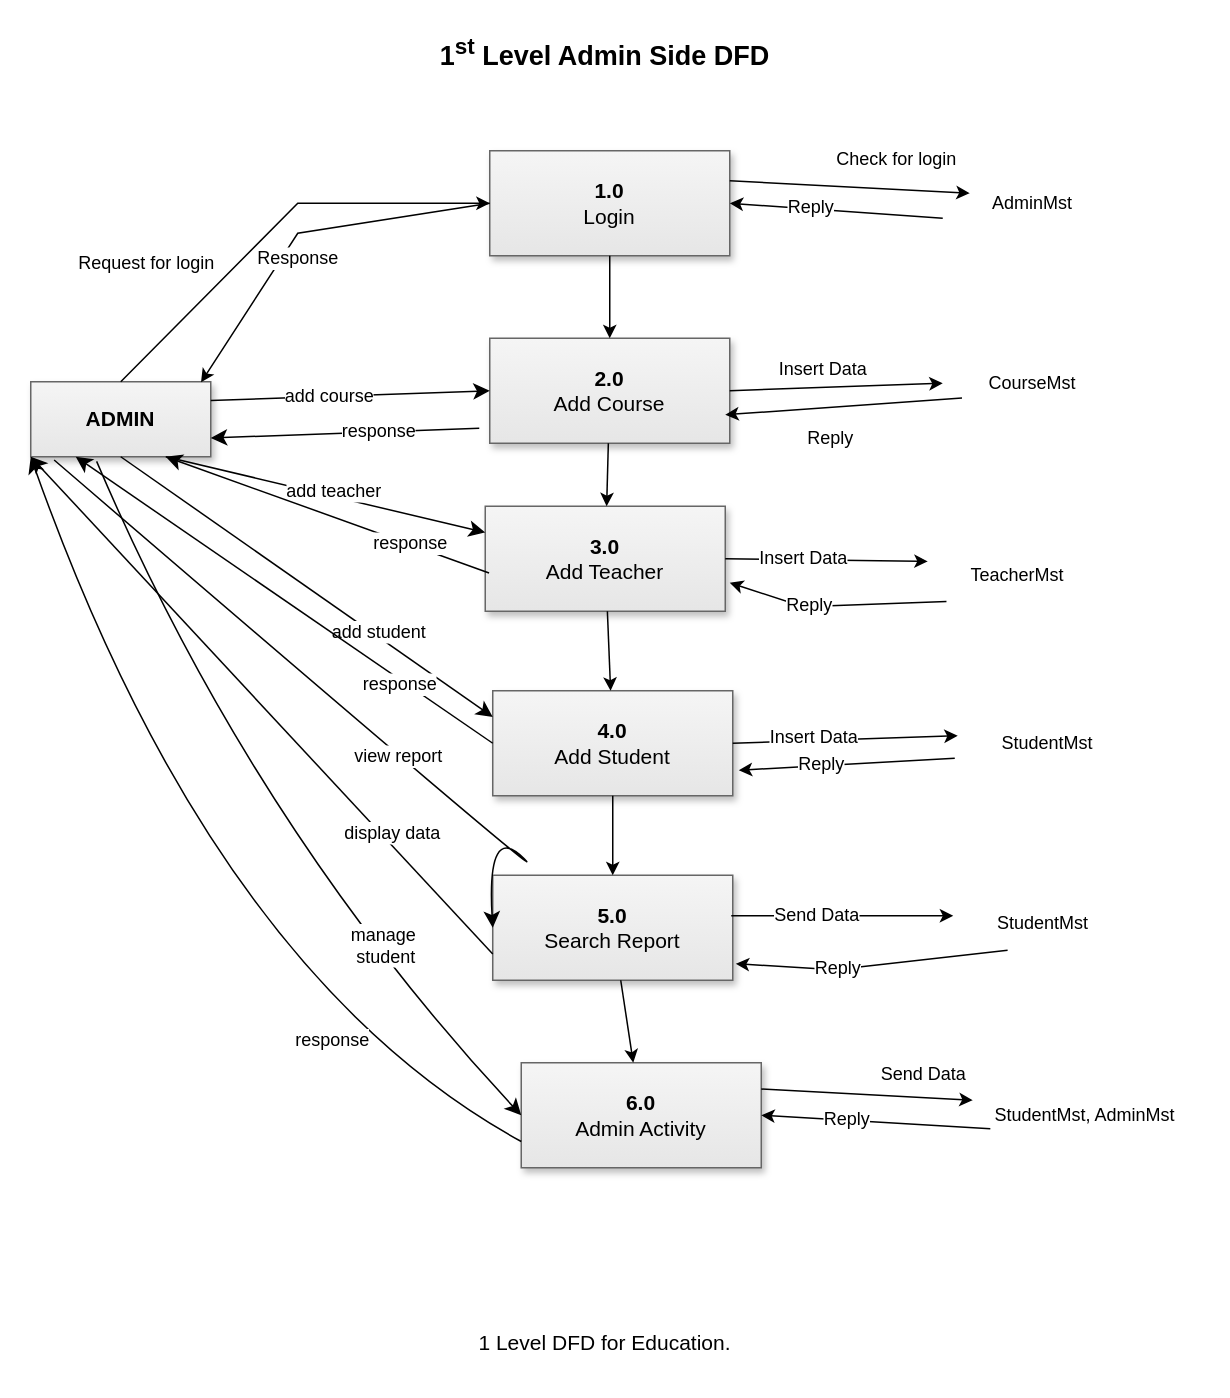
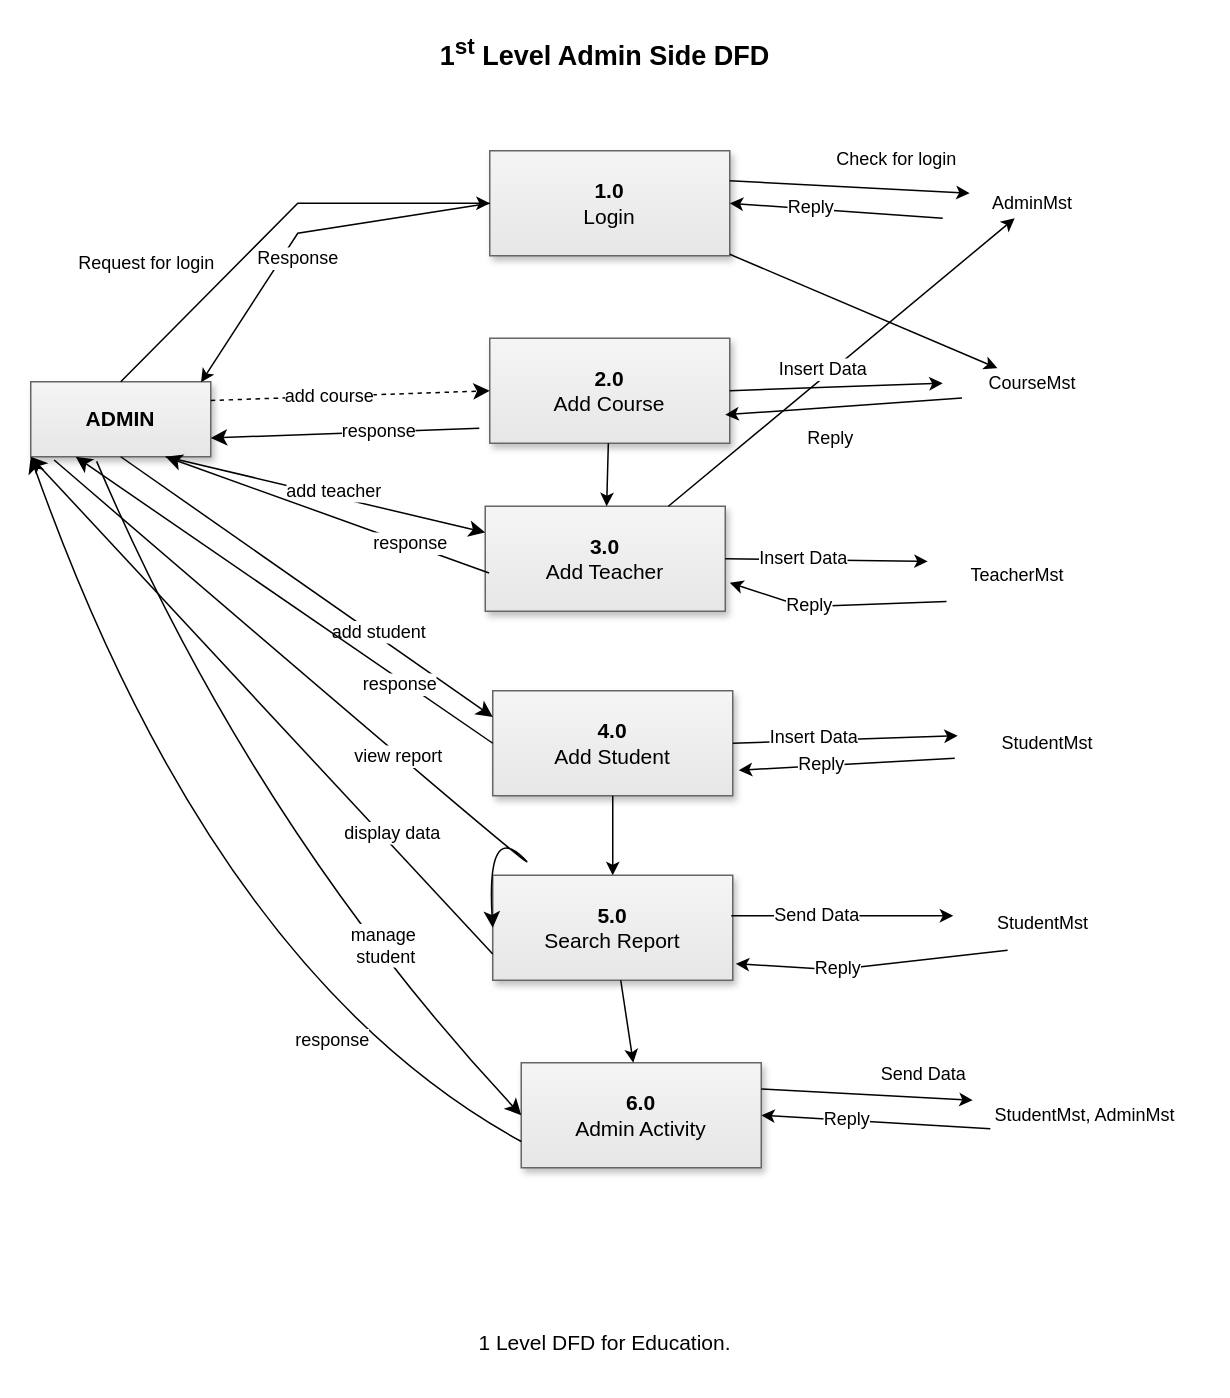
edge "1.0 Login" -> "2.0 Add Course": now "1.0 Login" -> "CourseMst"
edge "ADMIN" -> "2.0 Add Course": style solid -> dashed
edge "3.0 Add Teacher" -> "4.0 Add Student": now "3.0 Add Teacher" -> "AdminMst"
